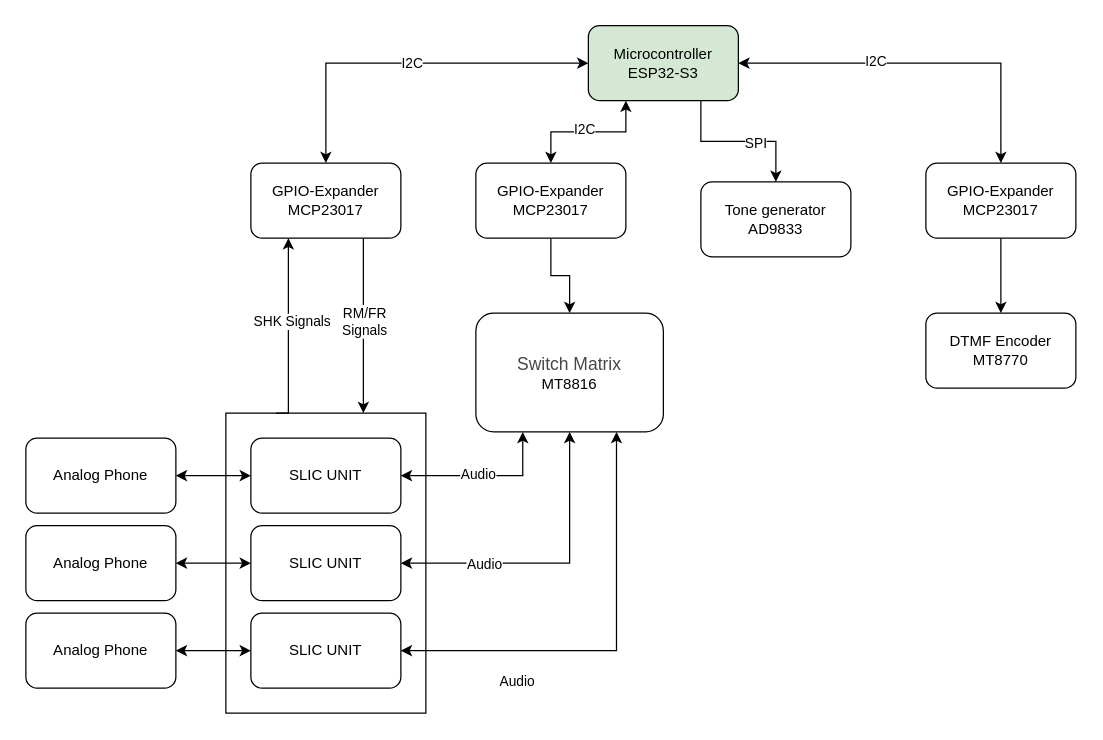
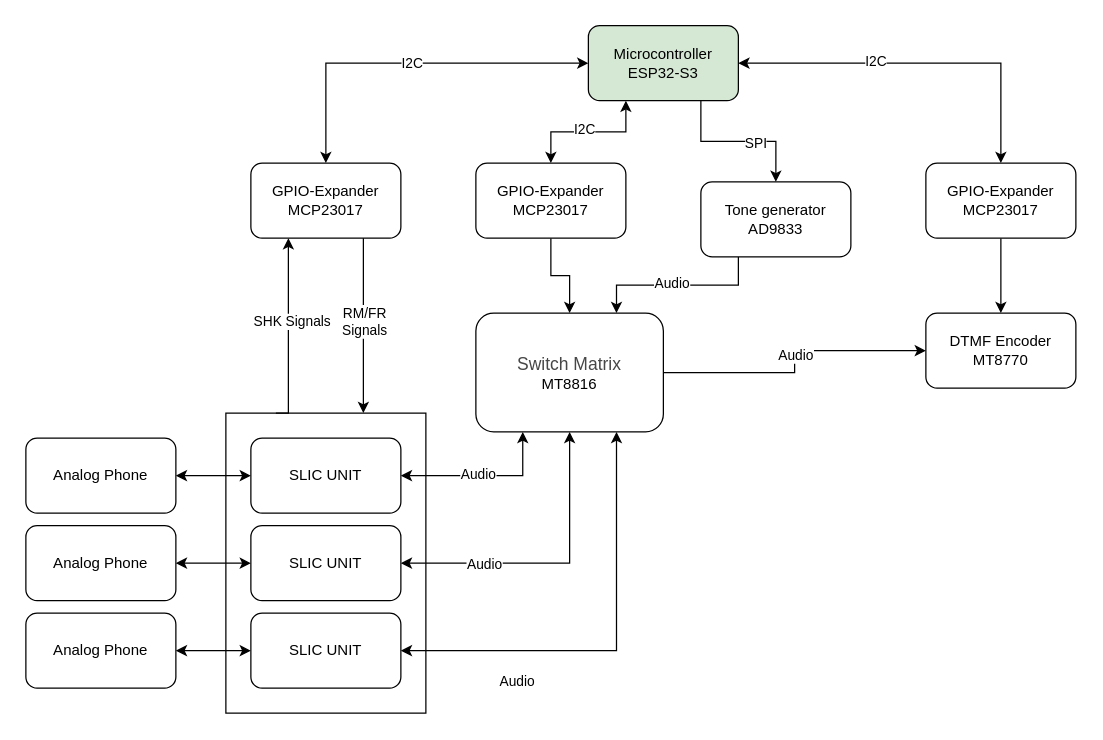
edge "Tone generator AD9833" -> "Switch Matrix MT8816": added, label "Audio"
edge "Switch Matrix MT8816" -> "DTMF Encoder MT8770": added, label "Audio"
